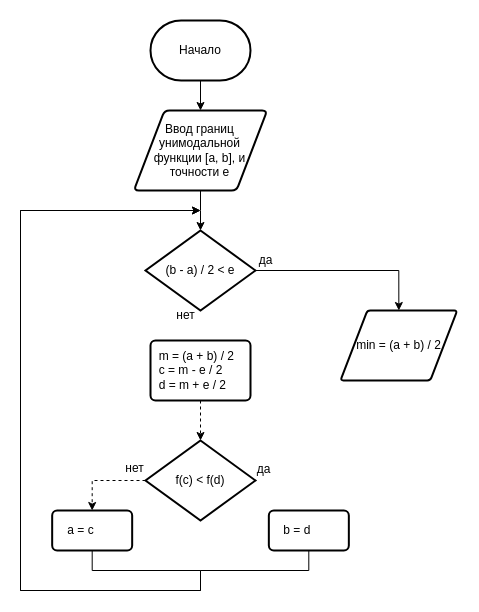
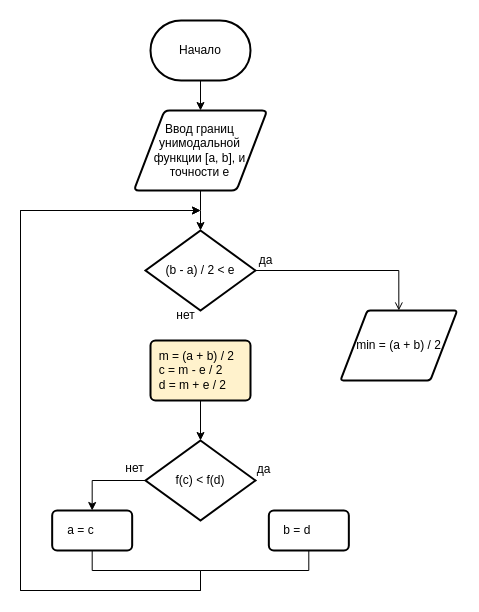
edge "(b - a) / 2 < e" -> "min = (a + b) / 2": arrowhead classic -> open
node "m = (a + b) / 2 c = m - e / 2 d = m + e / 2": fillcolor #ffffff -> #fff2cc
edge "m = (a + b) / 2 c = m - e / 2 d = m + e / 2" -> "f(c) < f(d)": style dashed -> solid
edge "f(c) < f(d)" -> "a = c": style dashed -> solid
